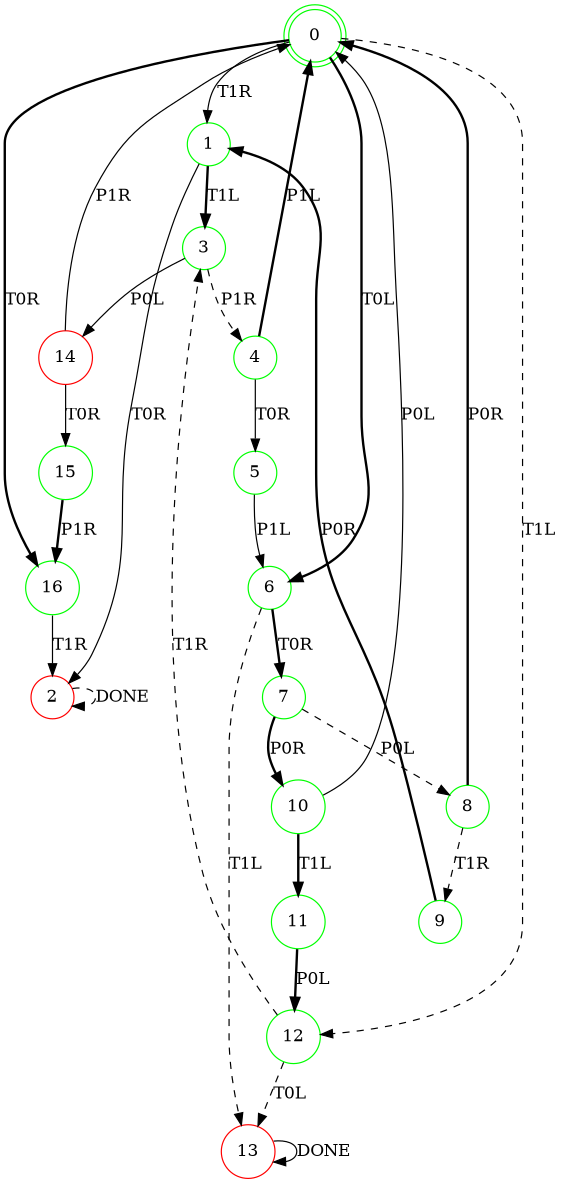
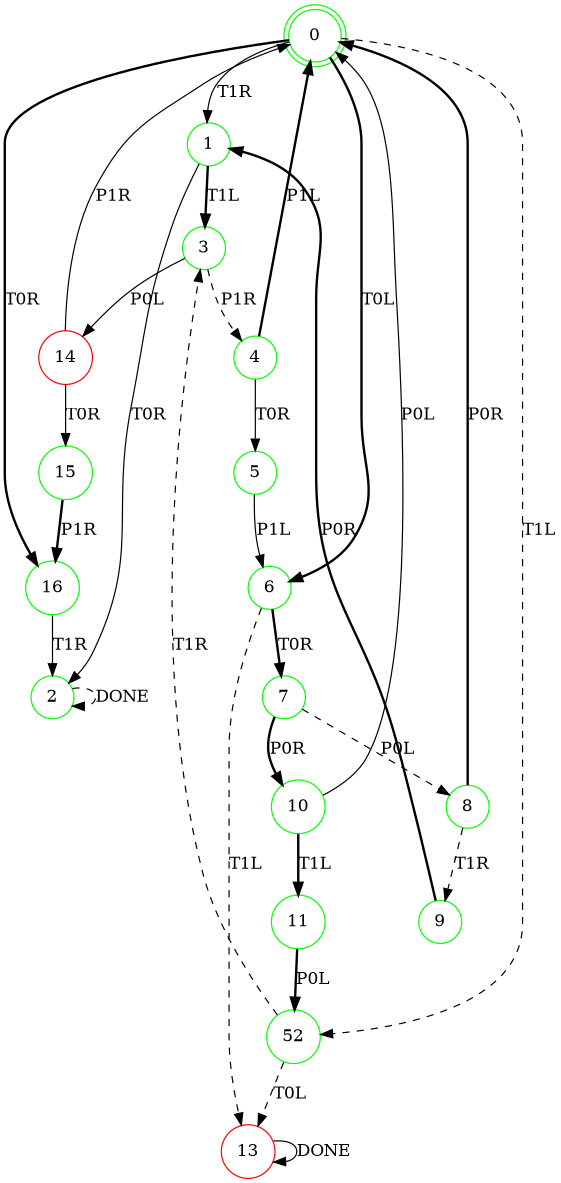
node "2": color red -> green
node "12": label "12" -> "52"
